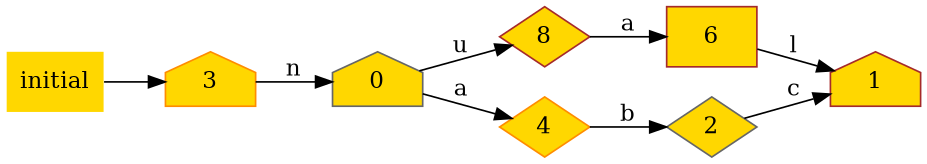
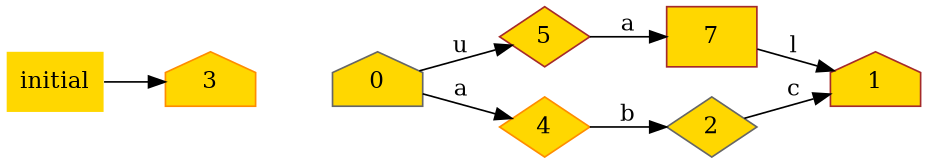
node "8": label "8" -> "5"
node "6": label "6" -> "7"
edge "3" -> "0": removed, label "n"
